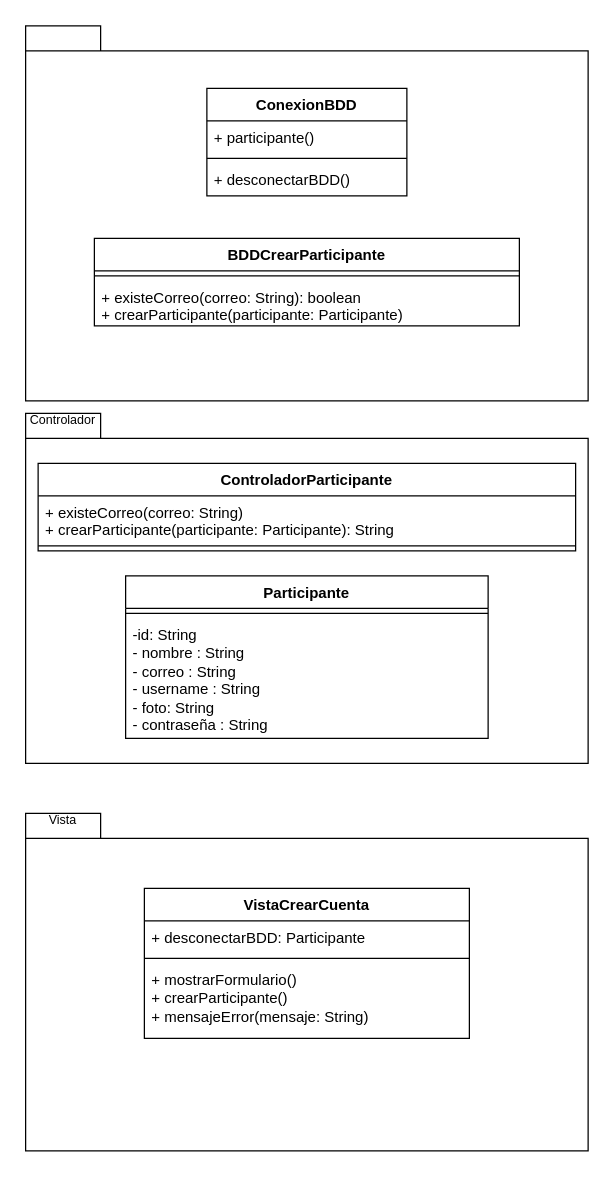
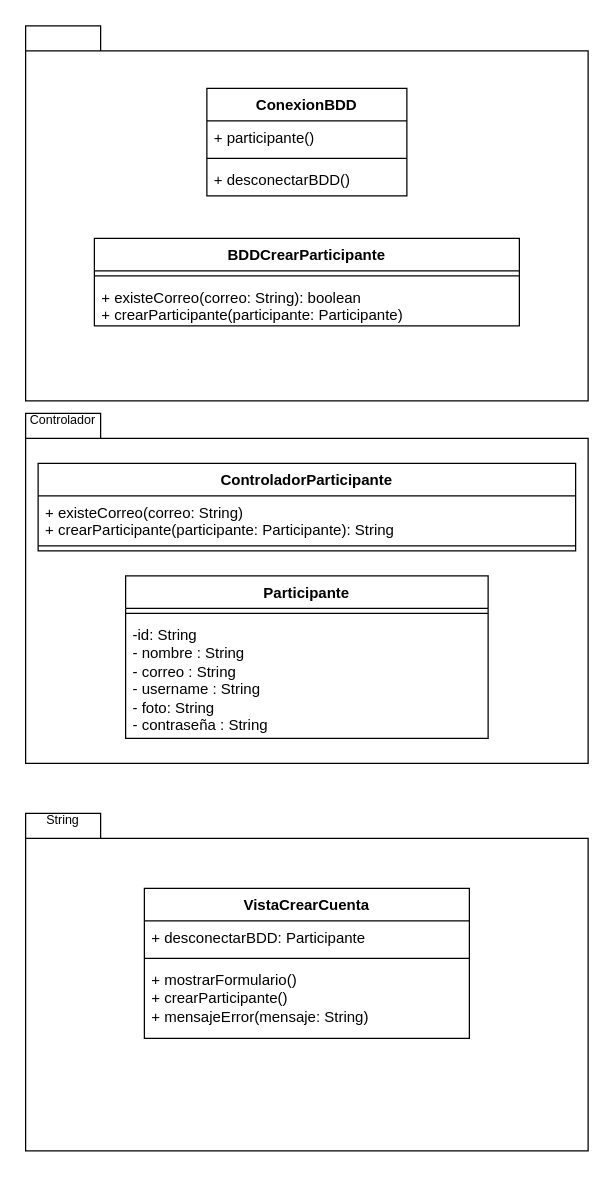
node "Vista": label "Vista" -> "String"
